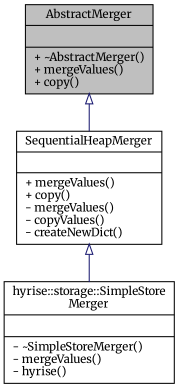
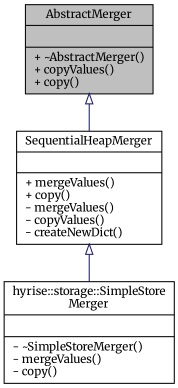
node "AbstractMerger": text "+ mergeValues()" -> "+ copyValues()"
node "hyrise::storage::SimpleStore": text "- hyrise()" -> "- copy()"
